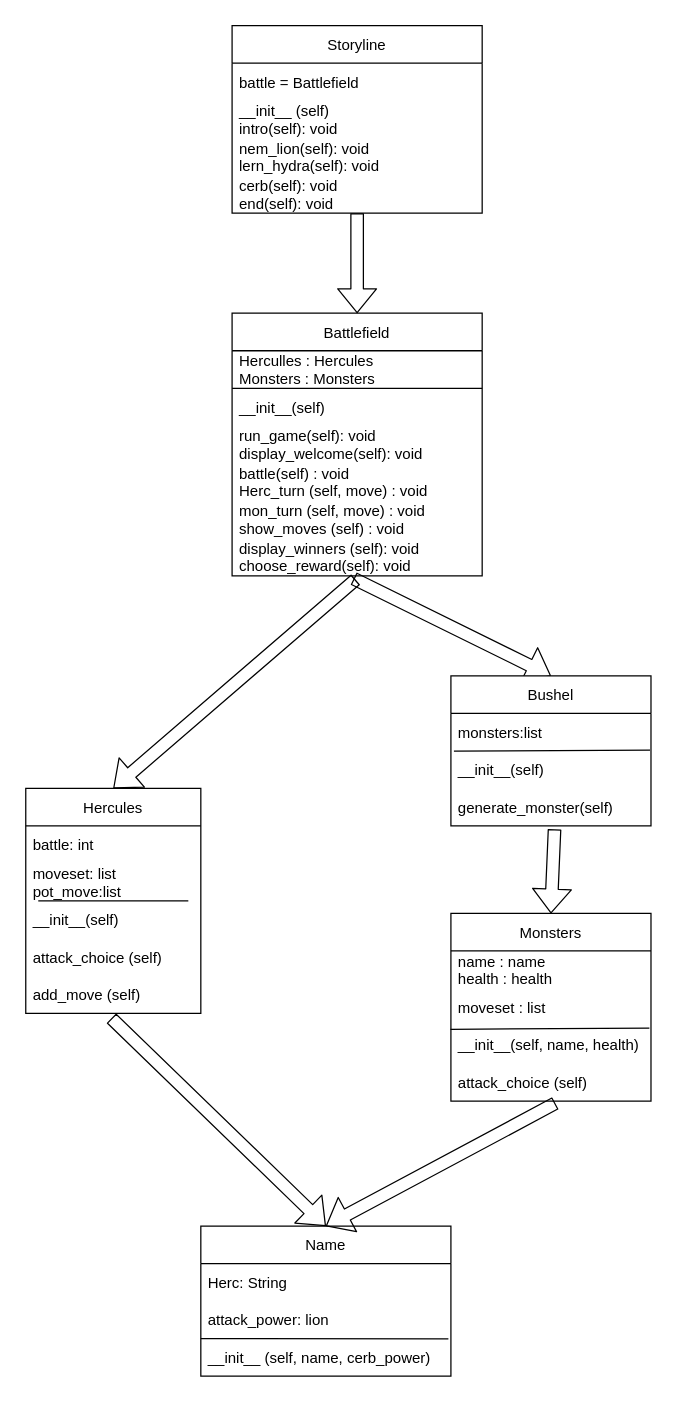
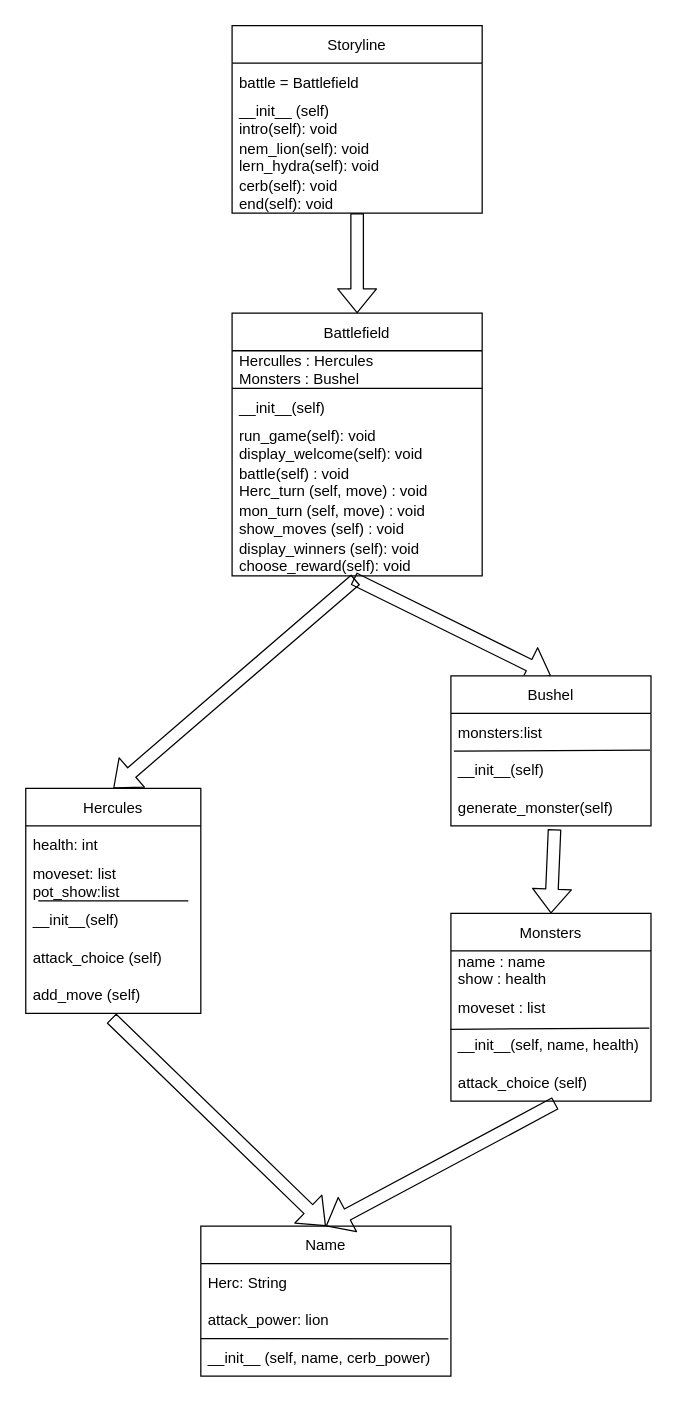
node "Herculles : Hercules Monsters : Monsters": label "Herculles : Hercules Monsters : Monsters" -> "Herculles : Hercules Monsters : Bushel"
node "battle: int": label "battle: int" -> "health: int"
node "moveset: list pot_move:list": label "moveset: list pot_move:list" -> "moveset: list pot_show:list"
node "name : name health : health": label "name : name health : health" -> "name : name show : health"
